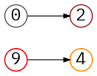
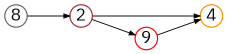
node "0": label "0" -> "8"
edge "2" -> "4": added
edge "2" -> "9": added
